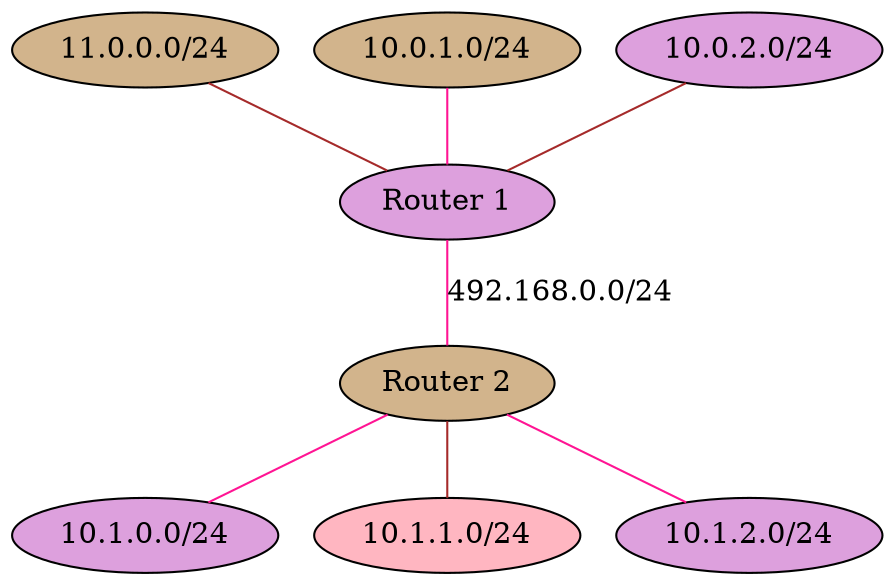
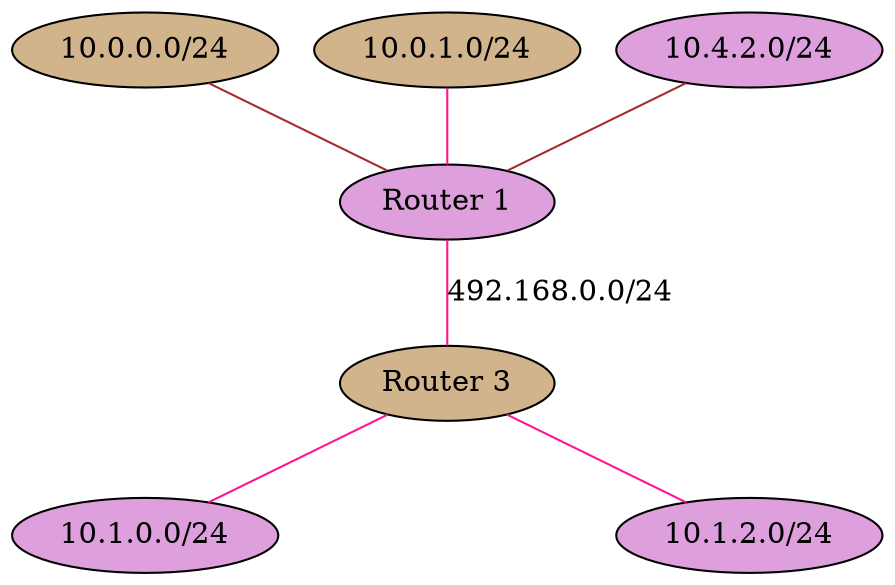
node "11.0.0.0/24": label "11.0.0.0/24" -> "10.0.0.0/24"
node "10.0.2.0/24": label "10.0.2.0/24" -> "10.4.2.0/24"
node "Router 2": label "Router 2" -> "Router 3"
node "10.1.1.0/24": removed
